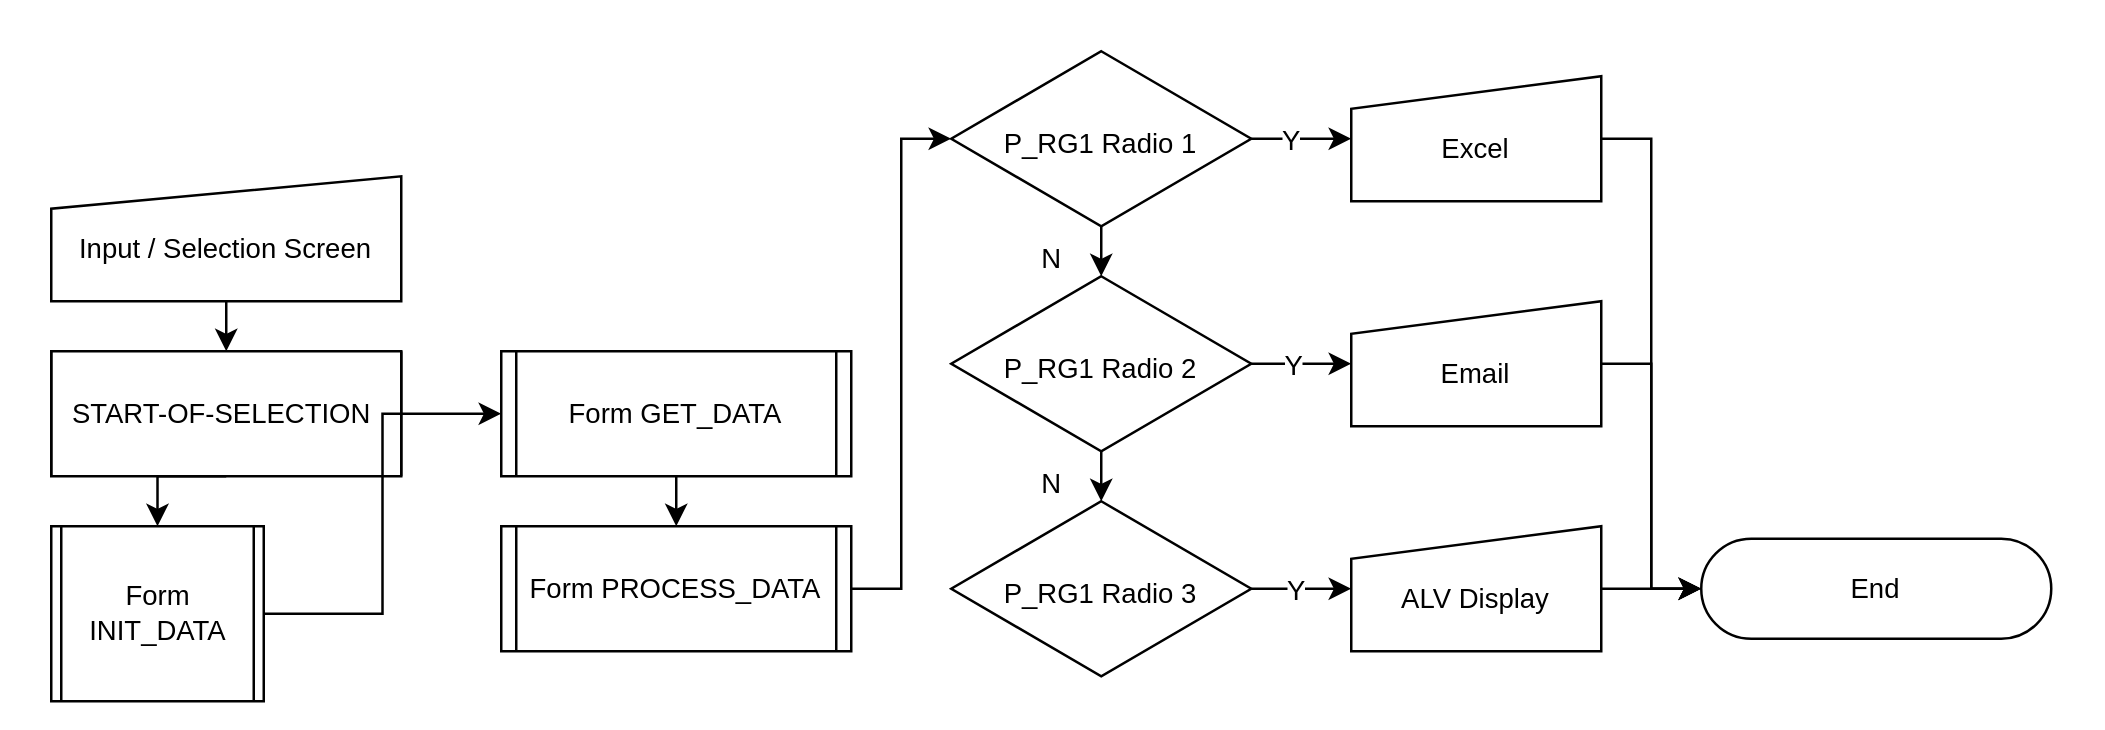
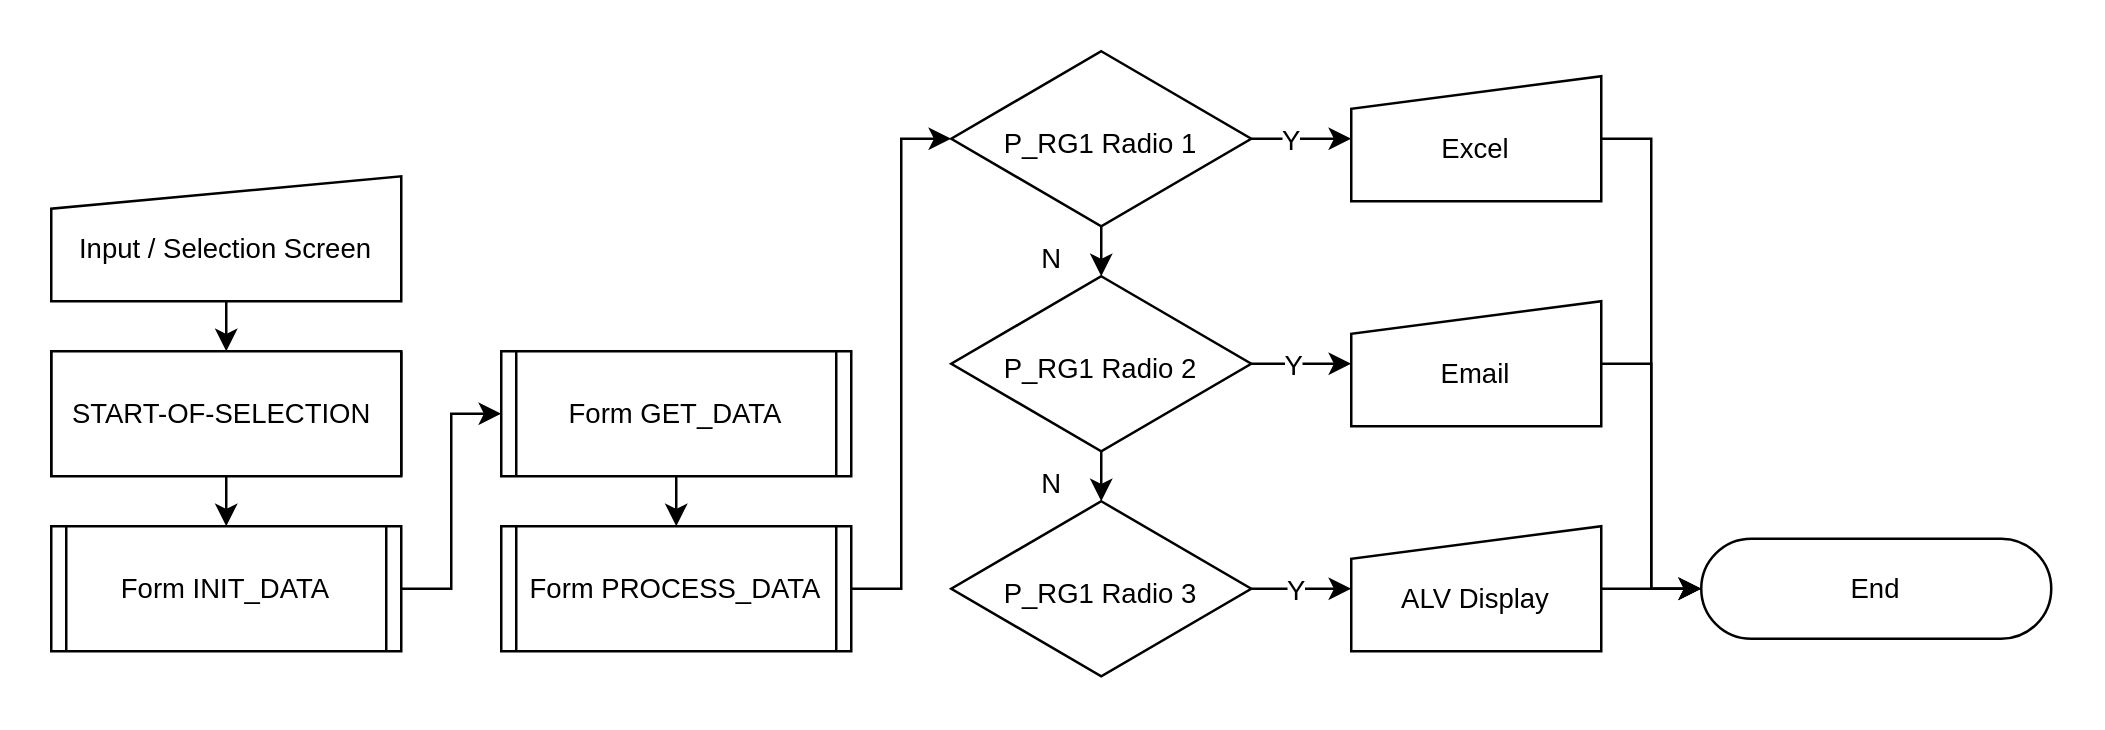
node "Form INIT_DATA": size 213x175 -> 350x125
